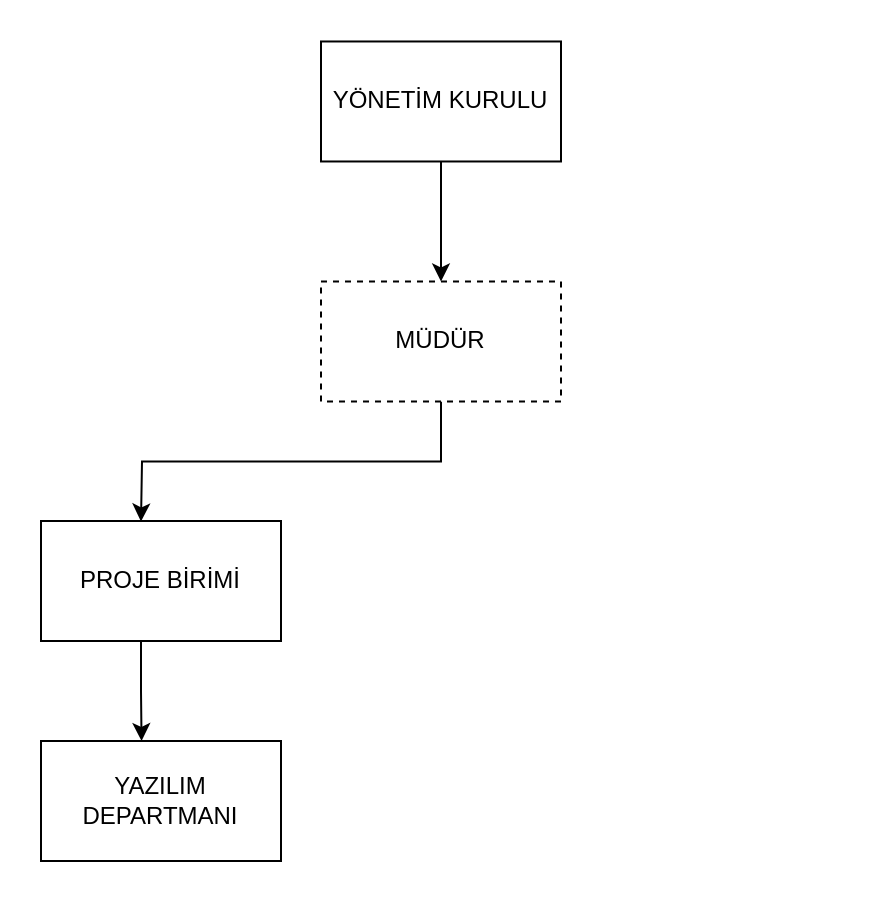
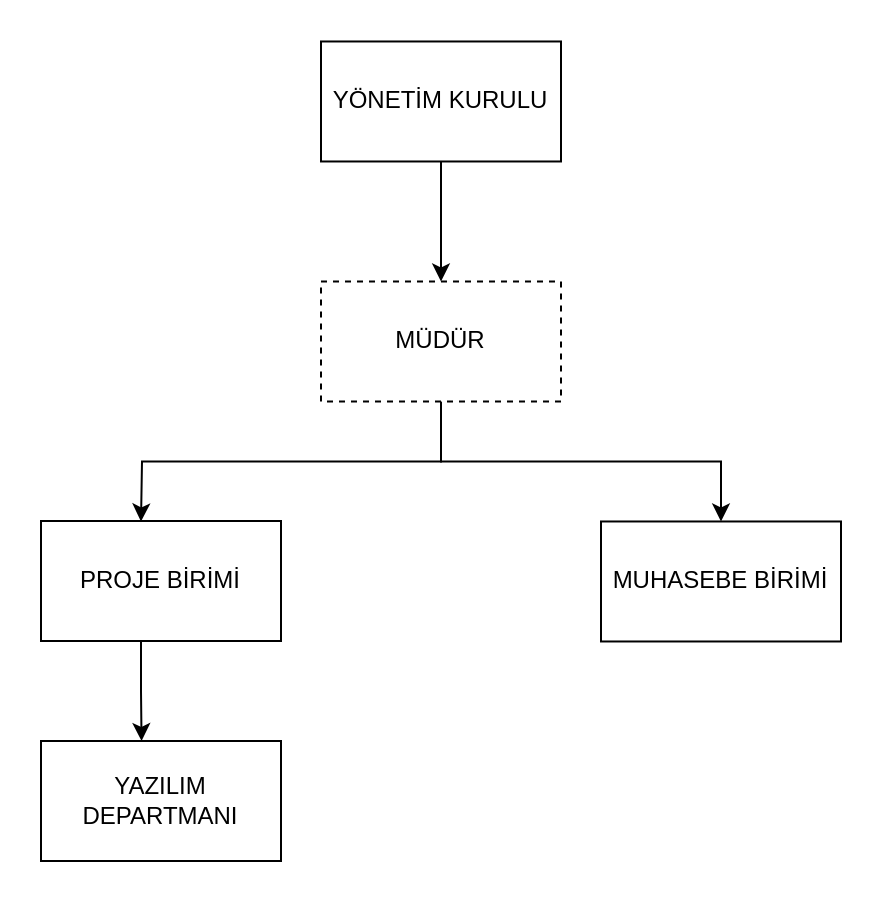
edge "MÜDÜR" -> "MUHASEBE BİRİMİ": added
node "MUHASEBE BİRİMİ": added
